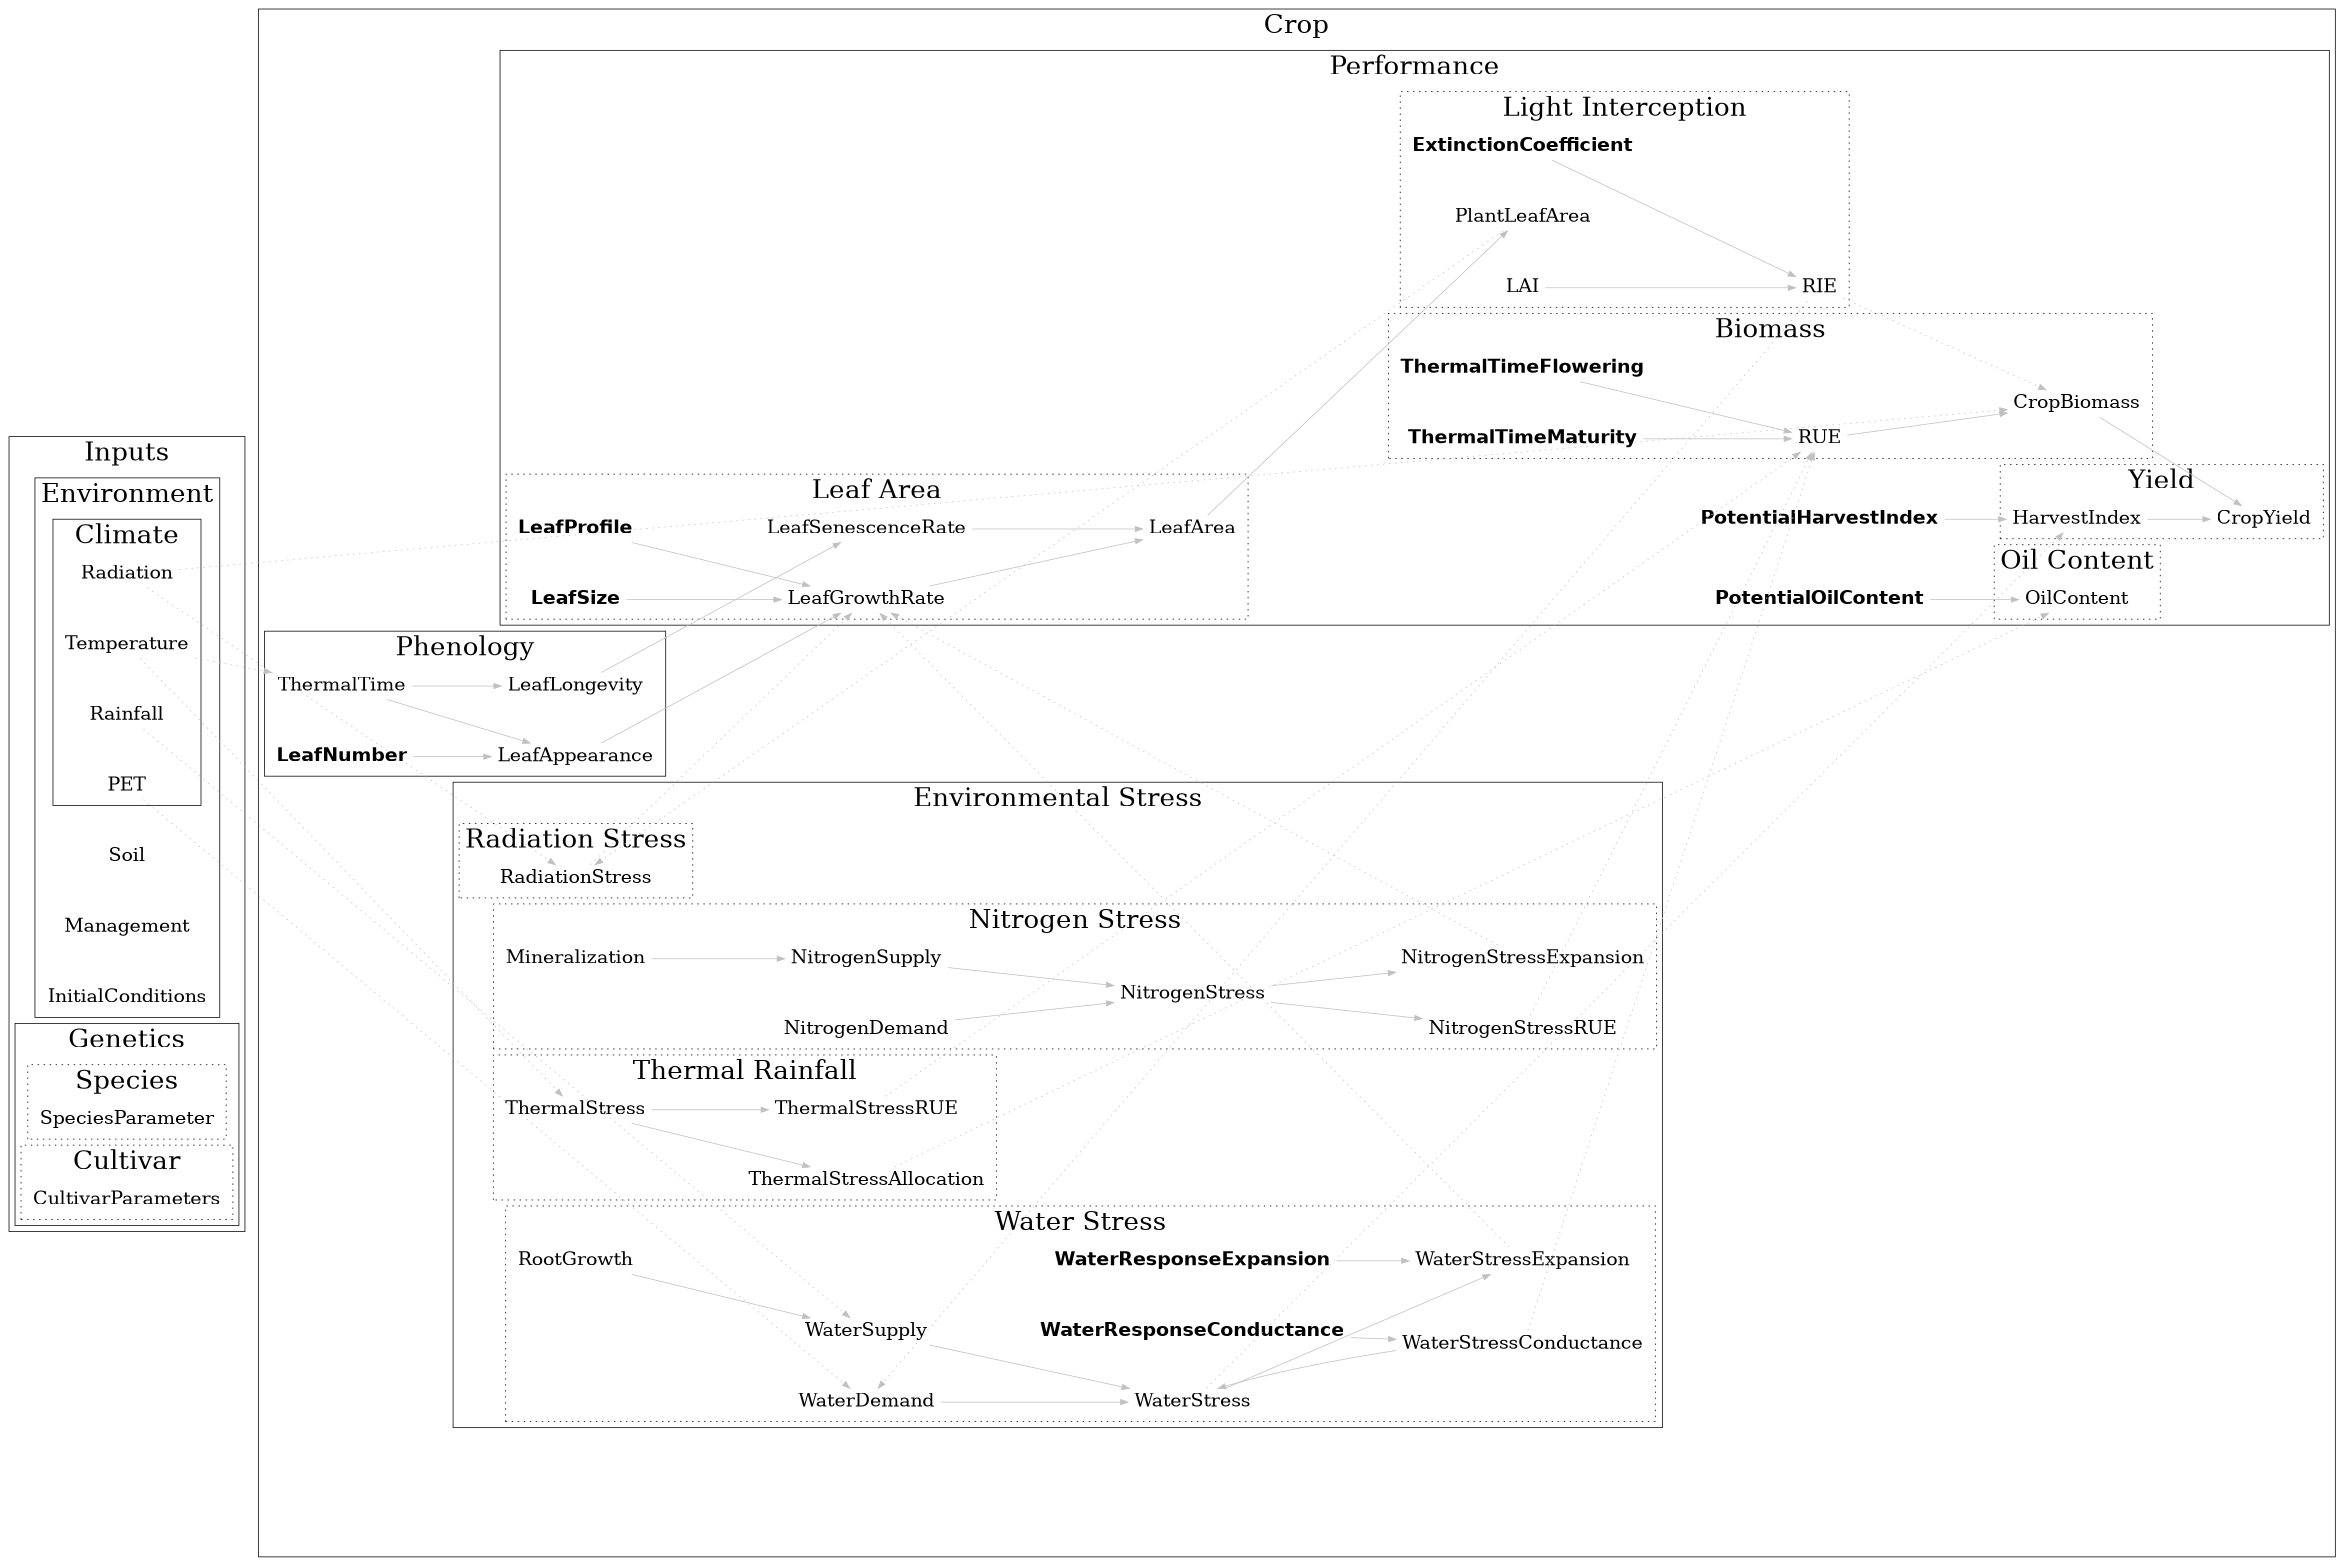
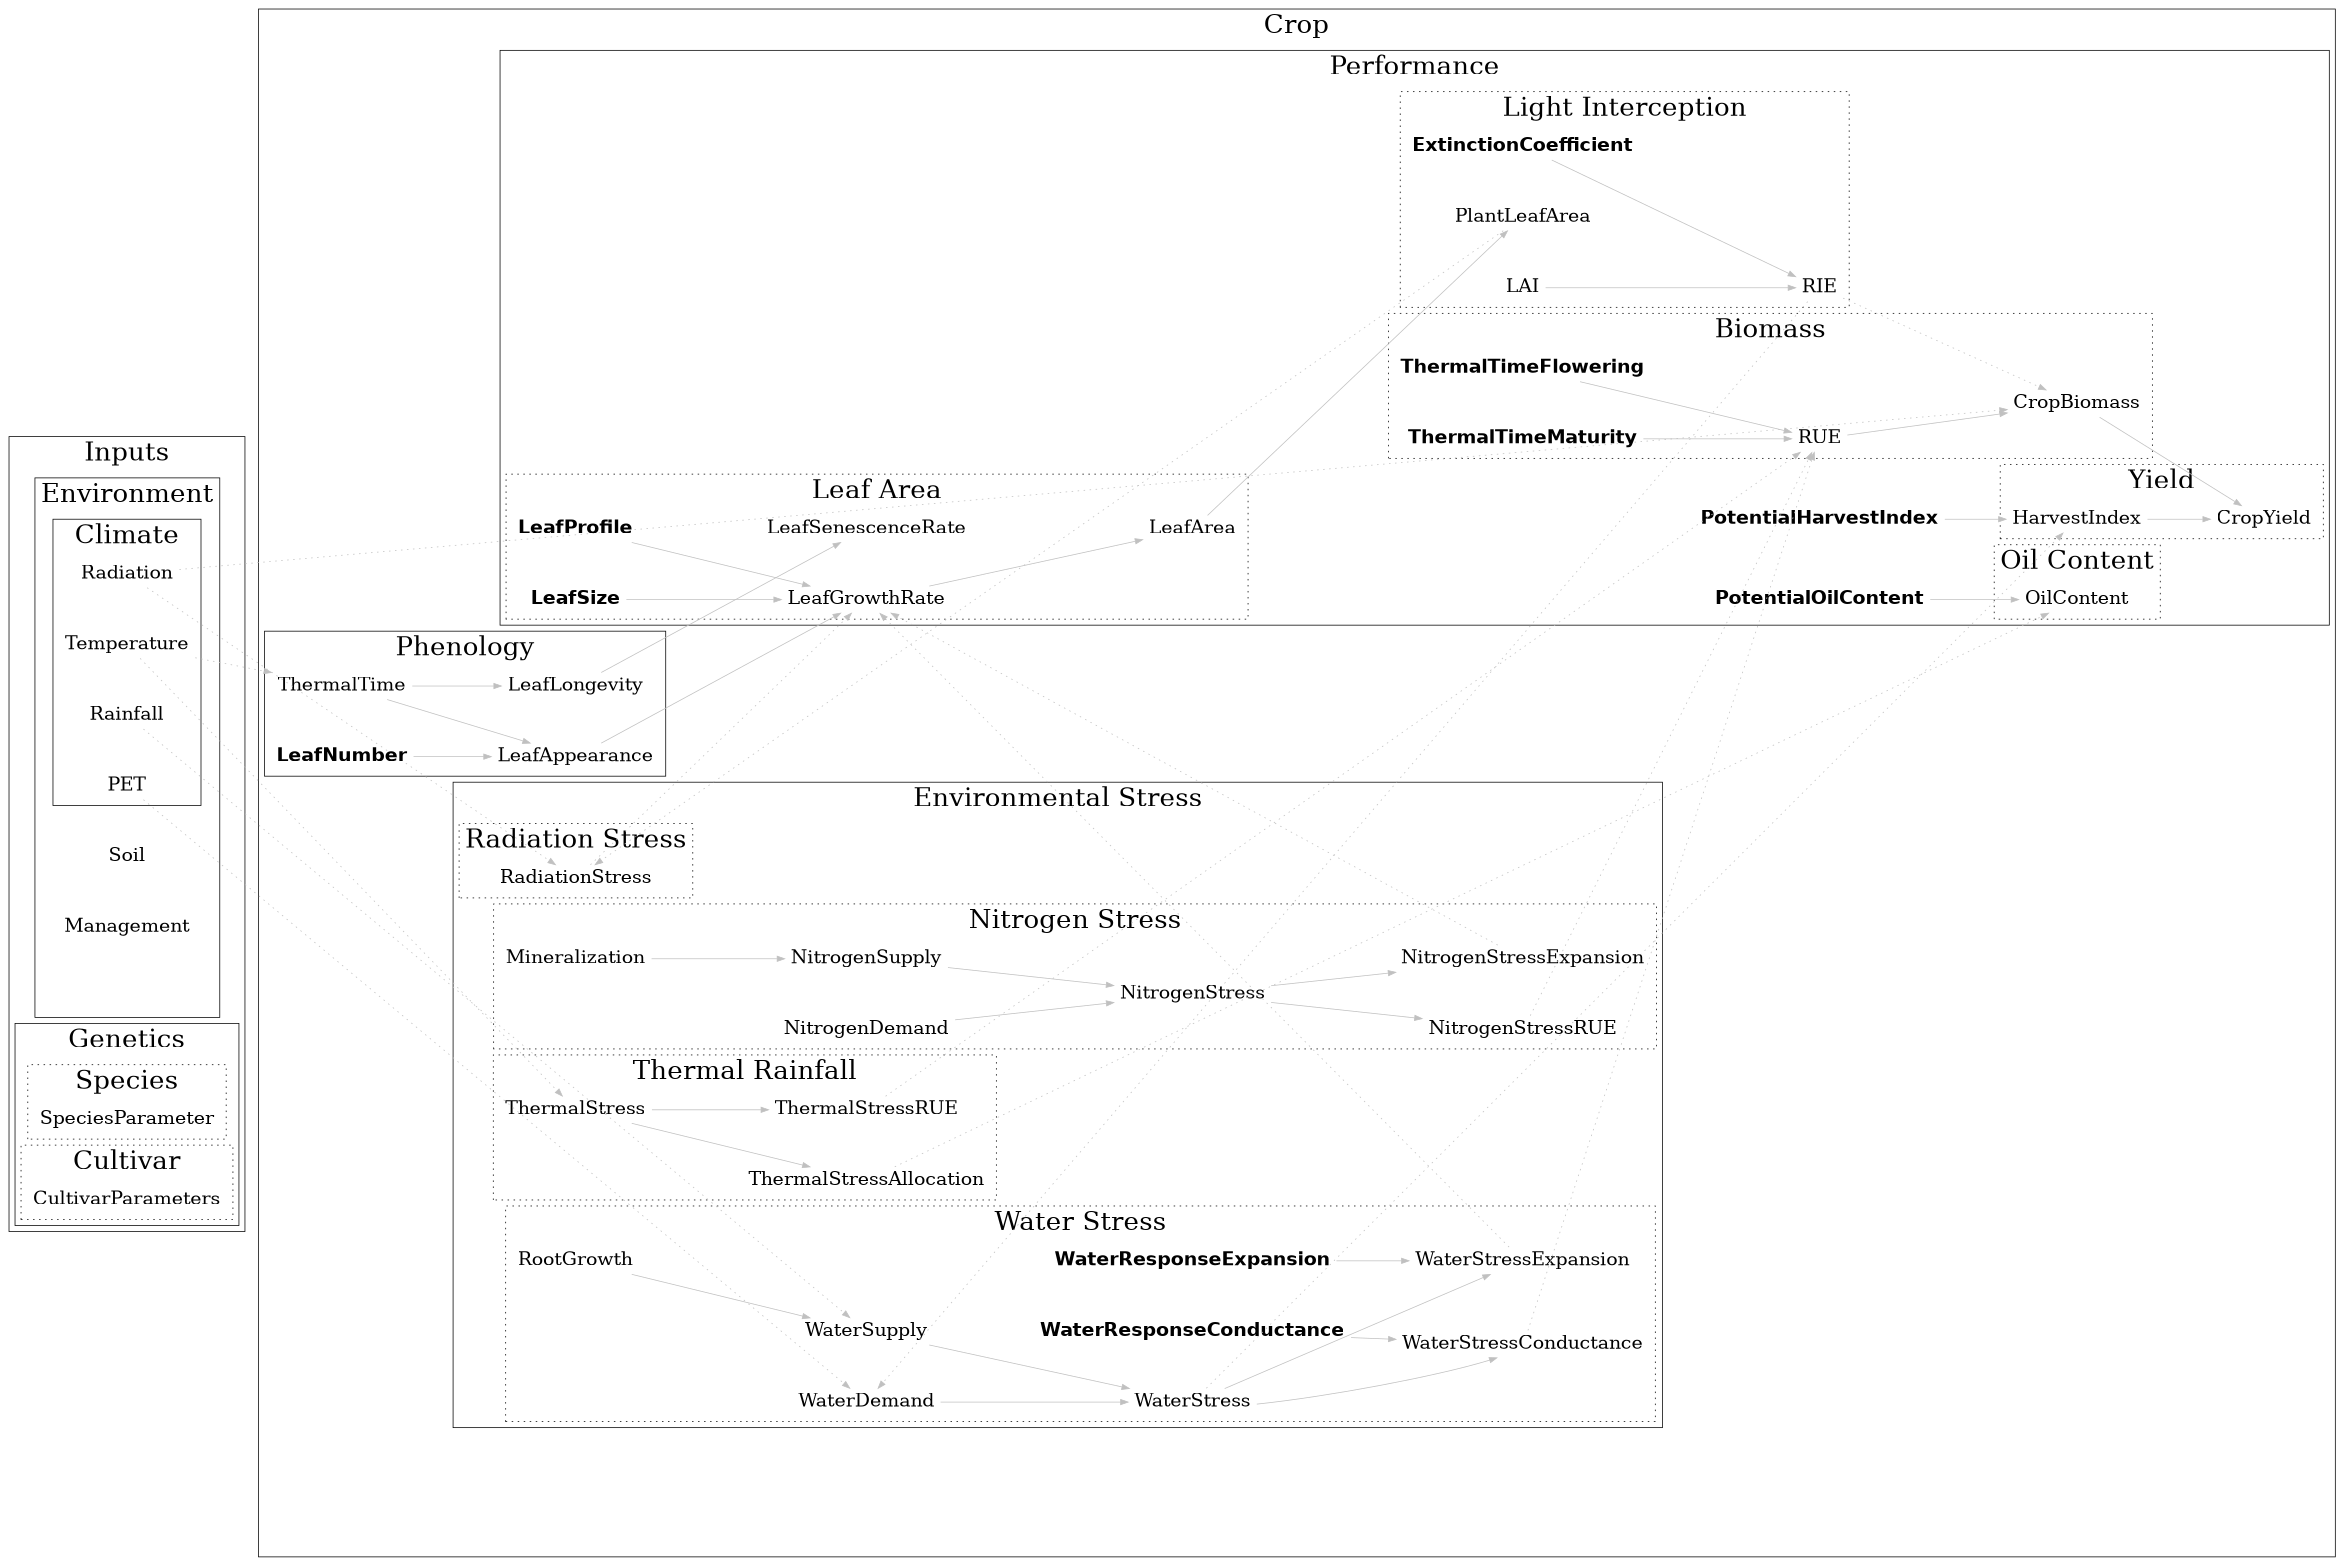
edge "LeafSenescenceRate" -> "LeafArea": removed
node "InitialConditions": removed
edge "WaterStressConductance" -> "WaterStress": reversed
